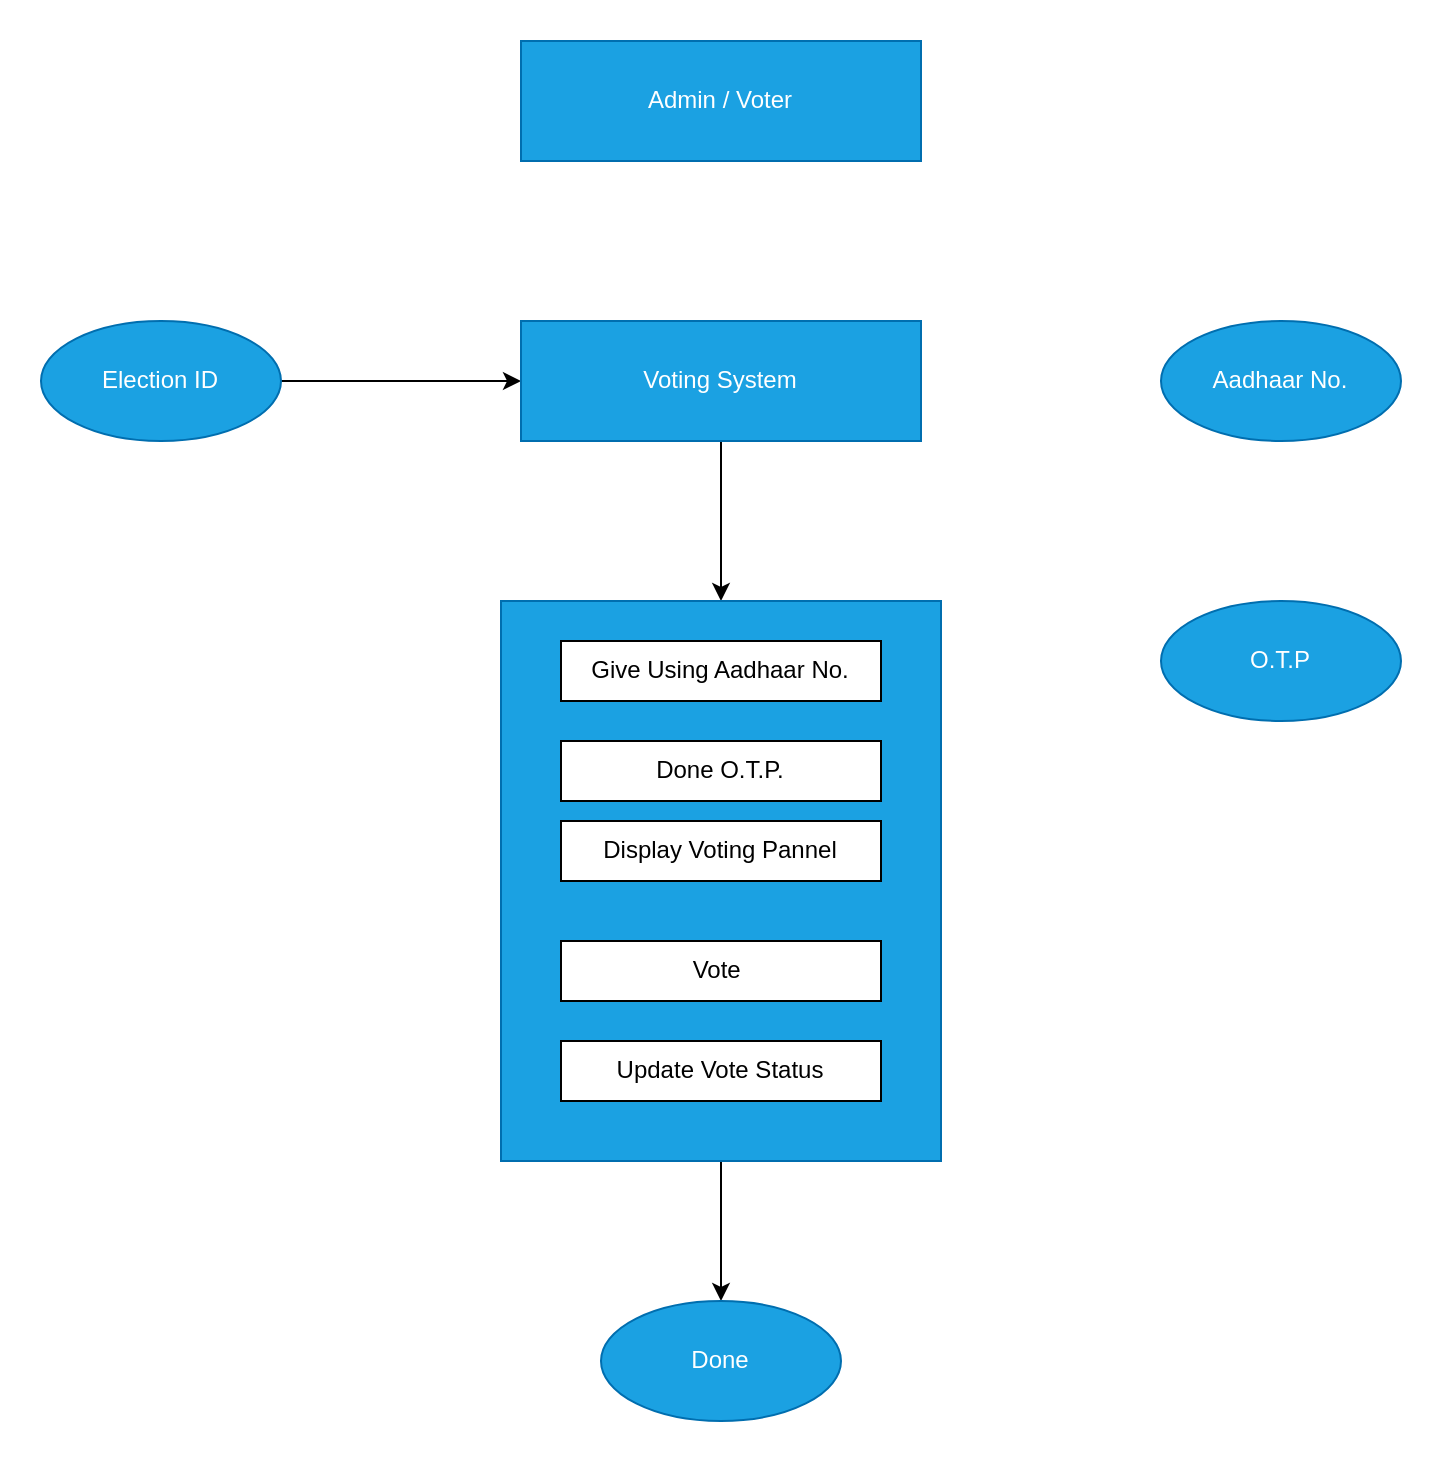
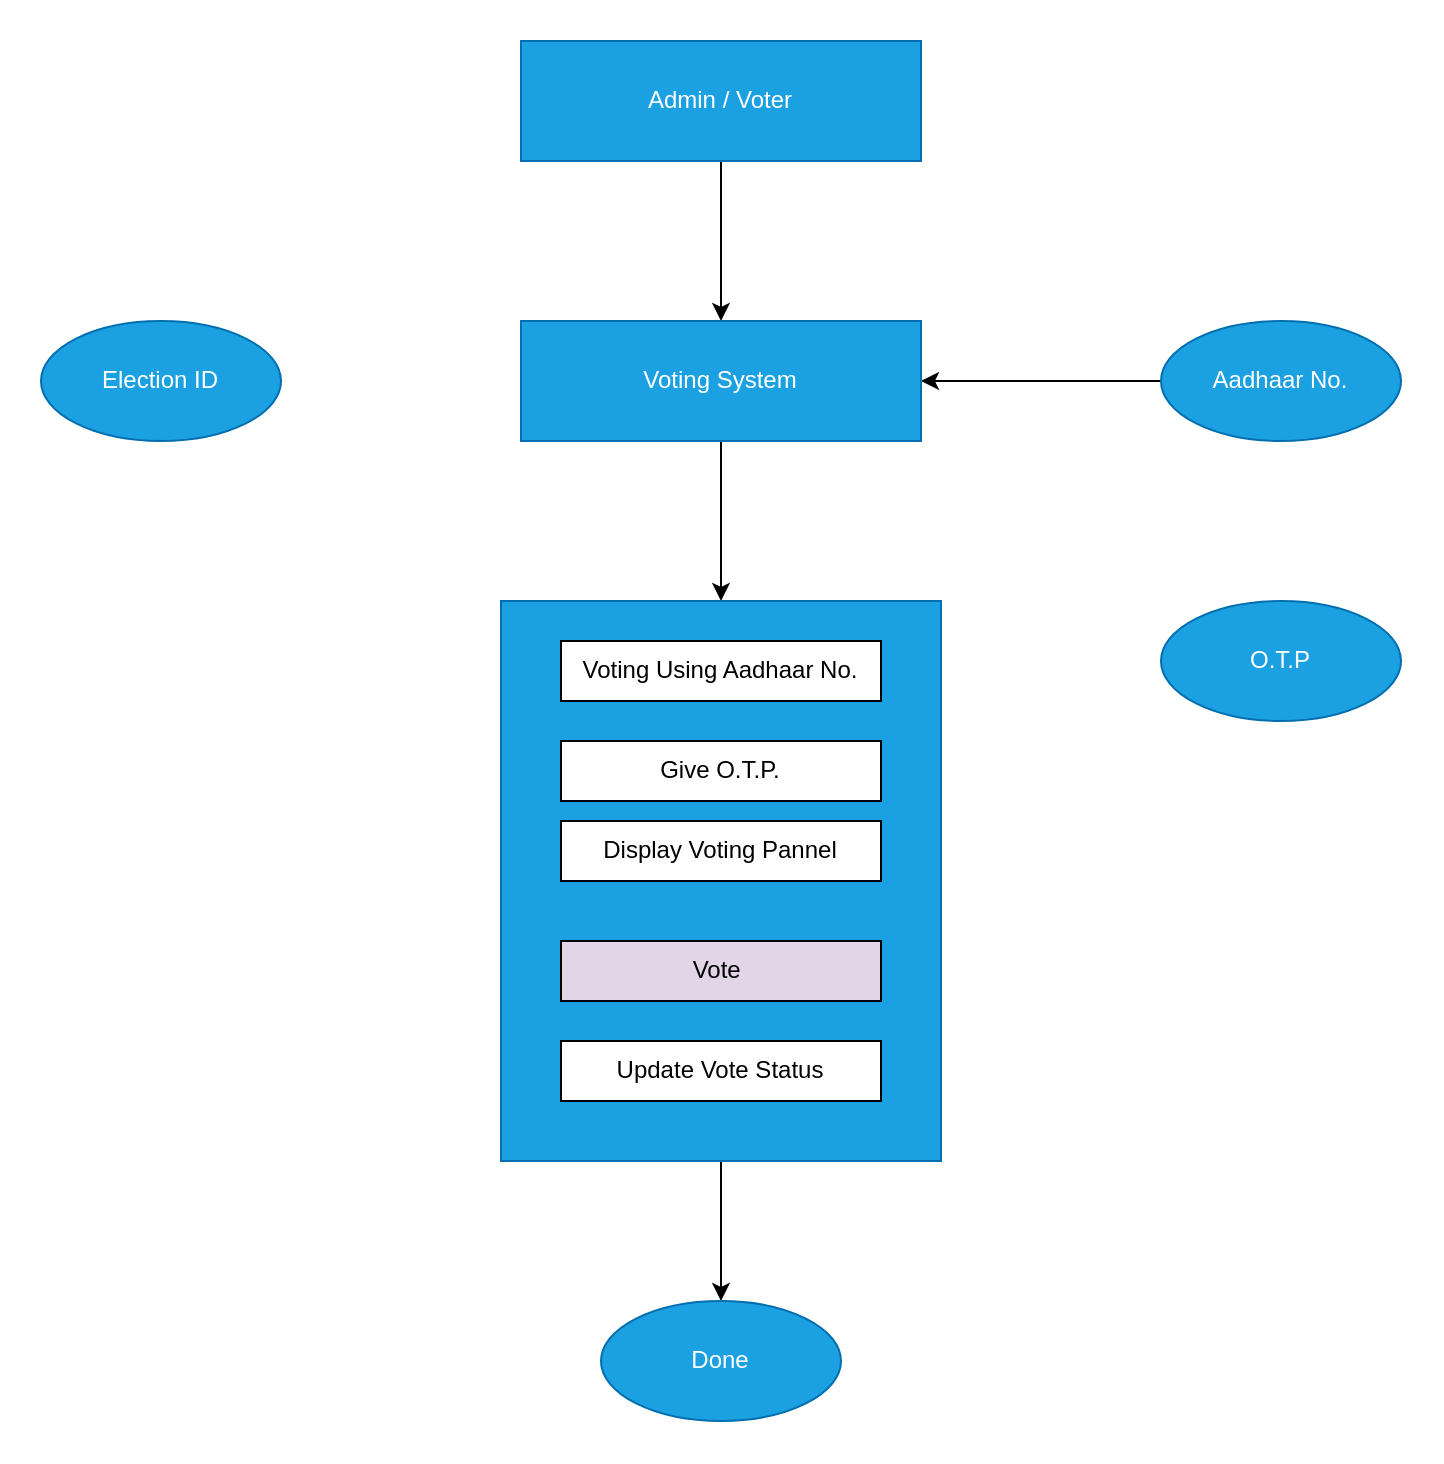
edge "Admin / Voter" -> "Voting System": added
edge "Election ID" -> "Voting System": removed
edge "Aadhaar No." -> "Voting System": added
node "Give Using Aadhaar No.": label "Give Using Aadhaar No." -> "Voting Using Aadhaar No."
node "Done O.T.P.": label "Done O.T.P." -> "Give O.T.P."
node "Vote": fillcolor #ffffff -> #e1d5e7
